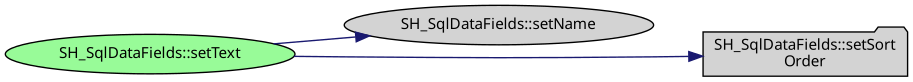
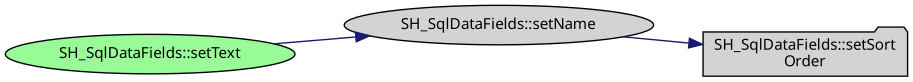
edge "SH_SqlDataFields::setText" -> "SH_SqlDataFields::setSort Order": now "SH_SqlDataFields::setName" -> "SH_SqlDataFields::setSort Order"
